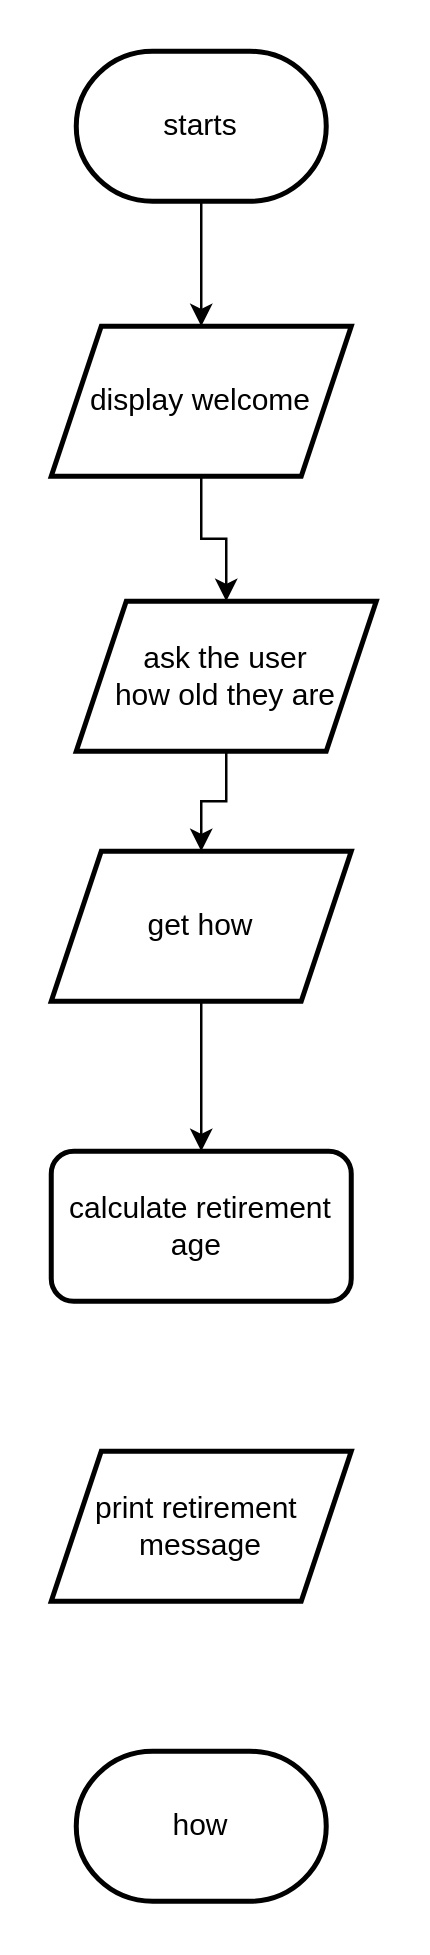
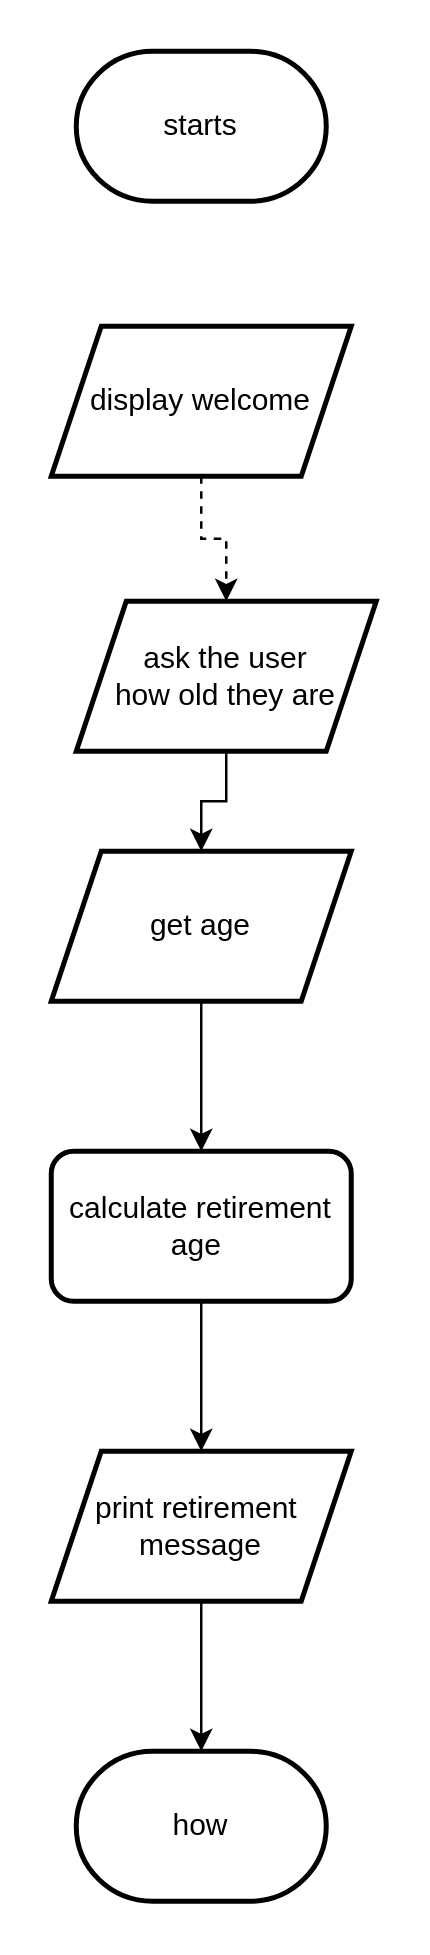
edge "starts" -> "display welcome": removed
edge "display welcome" -> "ask the user how old they are": style solid -> dashed
node "get how": label "get how" -> "get age"
edge "calculate retirement age" -> "print retirement message": added
edge "print retirement message" -> "how": added
